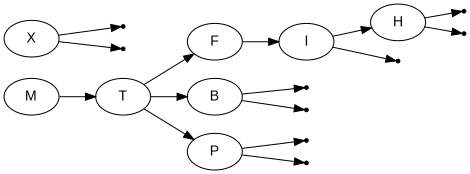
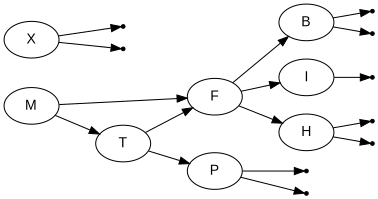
edge "I" -> "H": now "F" -> "H"
edge "T" -> "B": now "F" -> "B"
edge "M" -> "F": added
